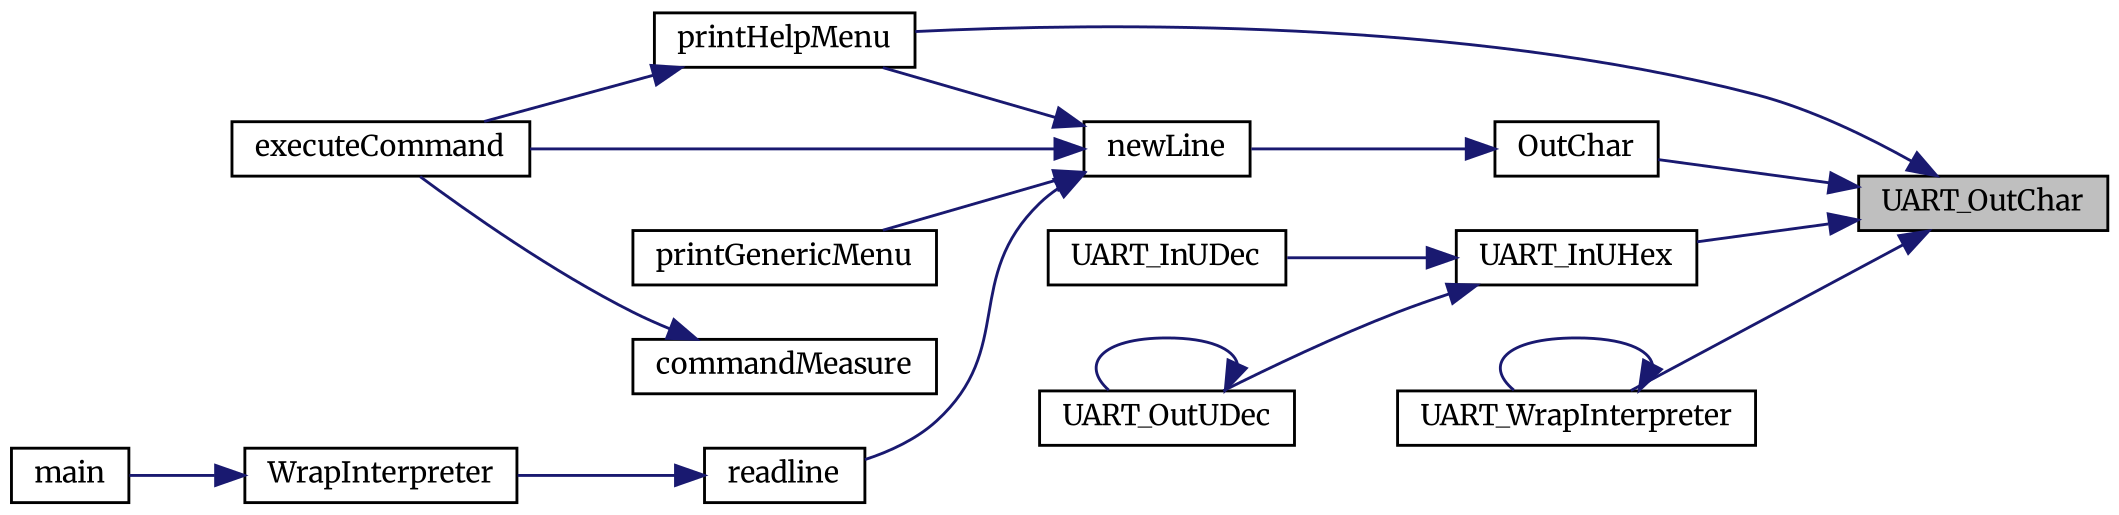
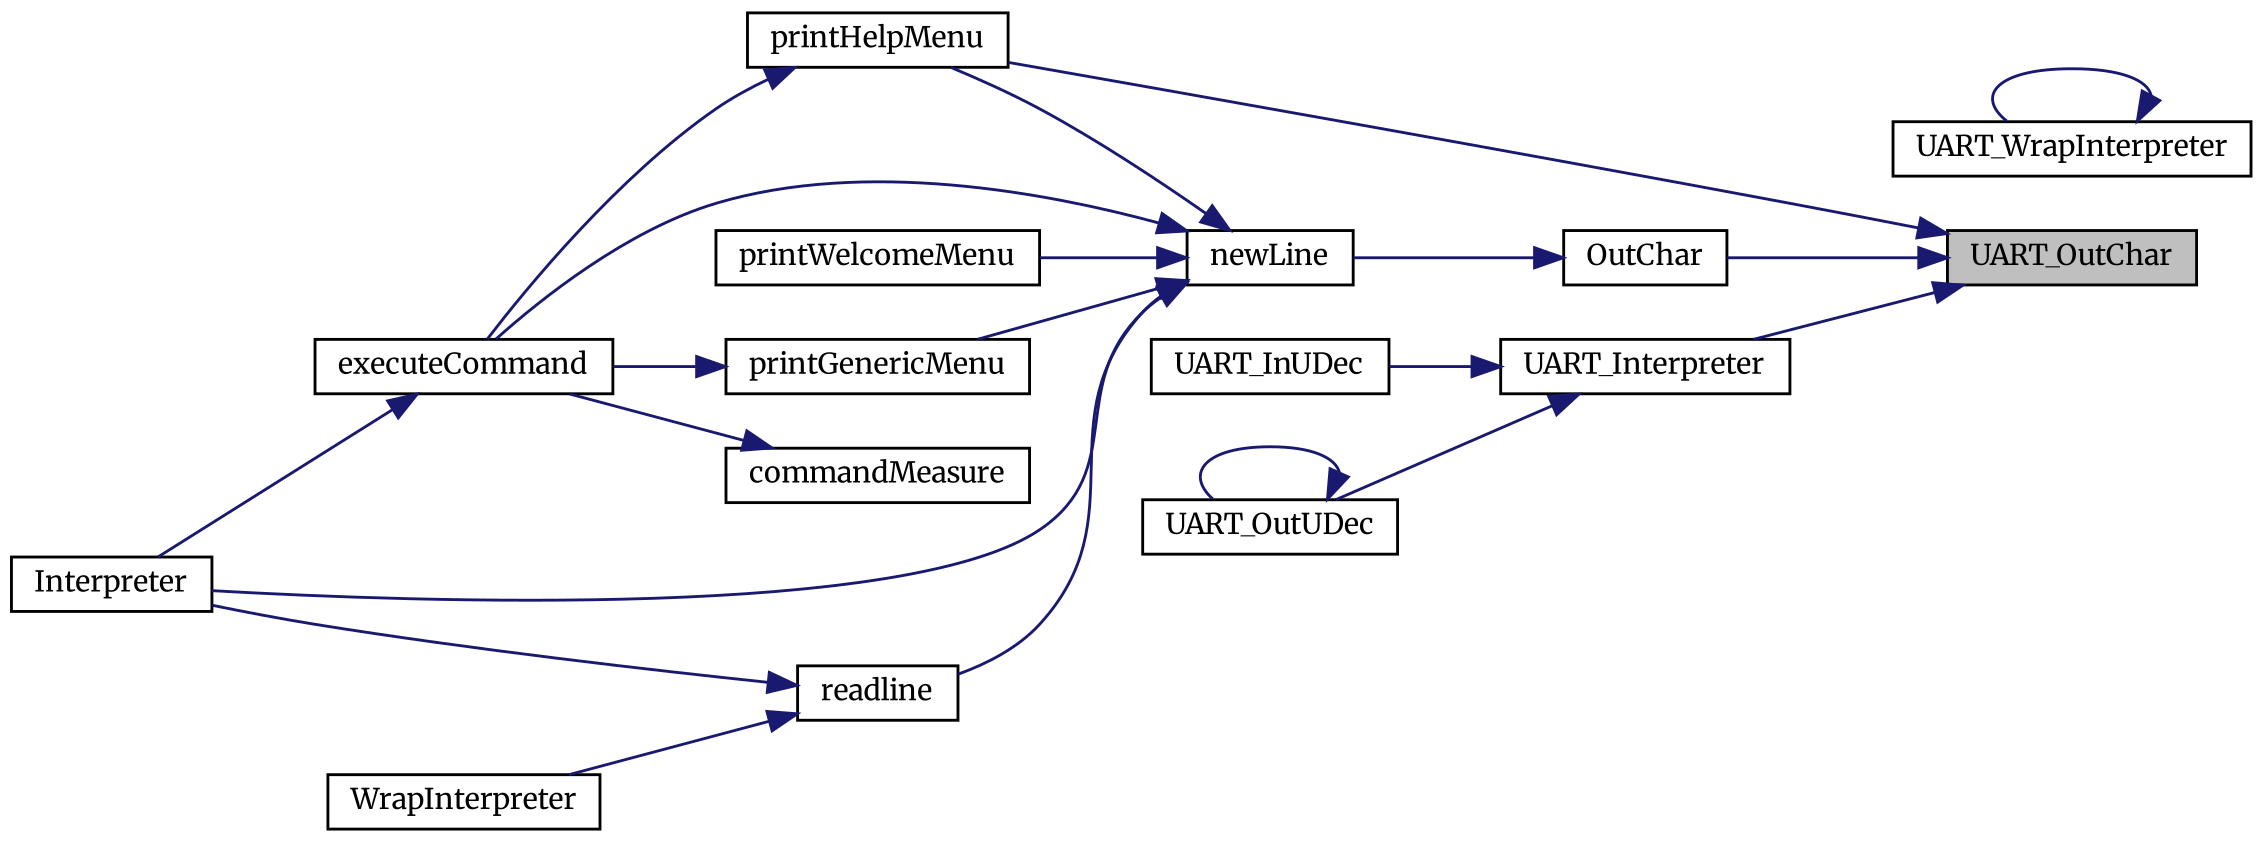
node "printWelcomeMenu": added
node "UART_InUHex": label "UART_InUHex" -> "UART_Interpreter"
edge "UART_WrapInterpreter" -> "UART_OutChar": removed
edge "executeCommand" -> "printGenericMenu": added
node "main": removed
node "Interpreter": added
